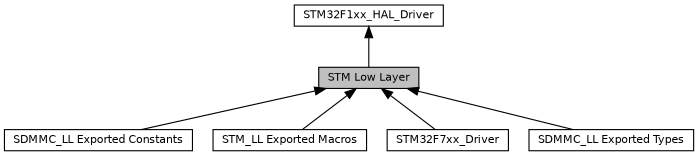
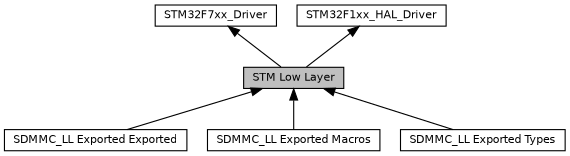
edge "STM32F7xx_Driver" -> "STM Low Layer": reversed
node "SDMMC_LL Exported Constants": label "SDMMC_LL Exported Constants" -> "SDMMC_LL Exported Exported"
node "STM_LL Exported Macros": label "STM_LL Exported Macros" -> "SDMMC_LL Exported Macros"
